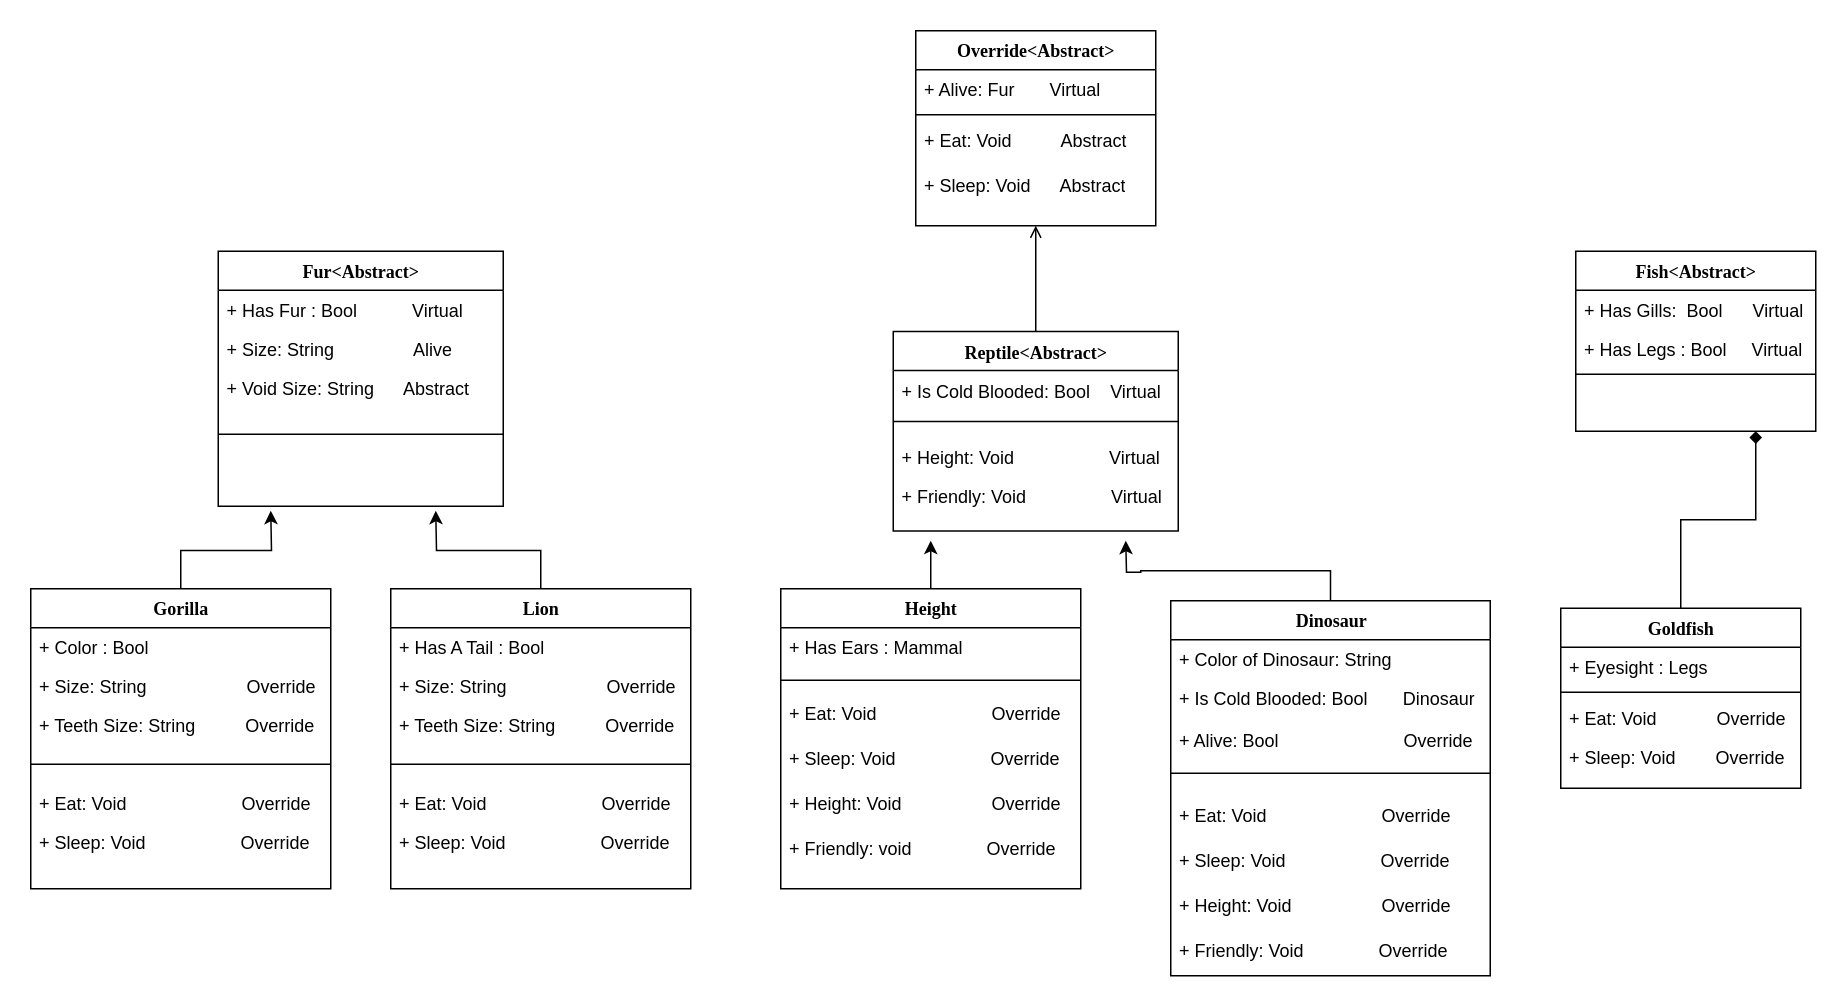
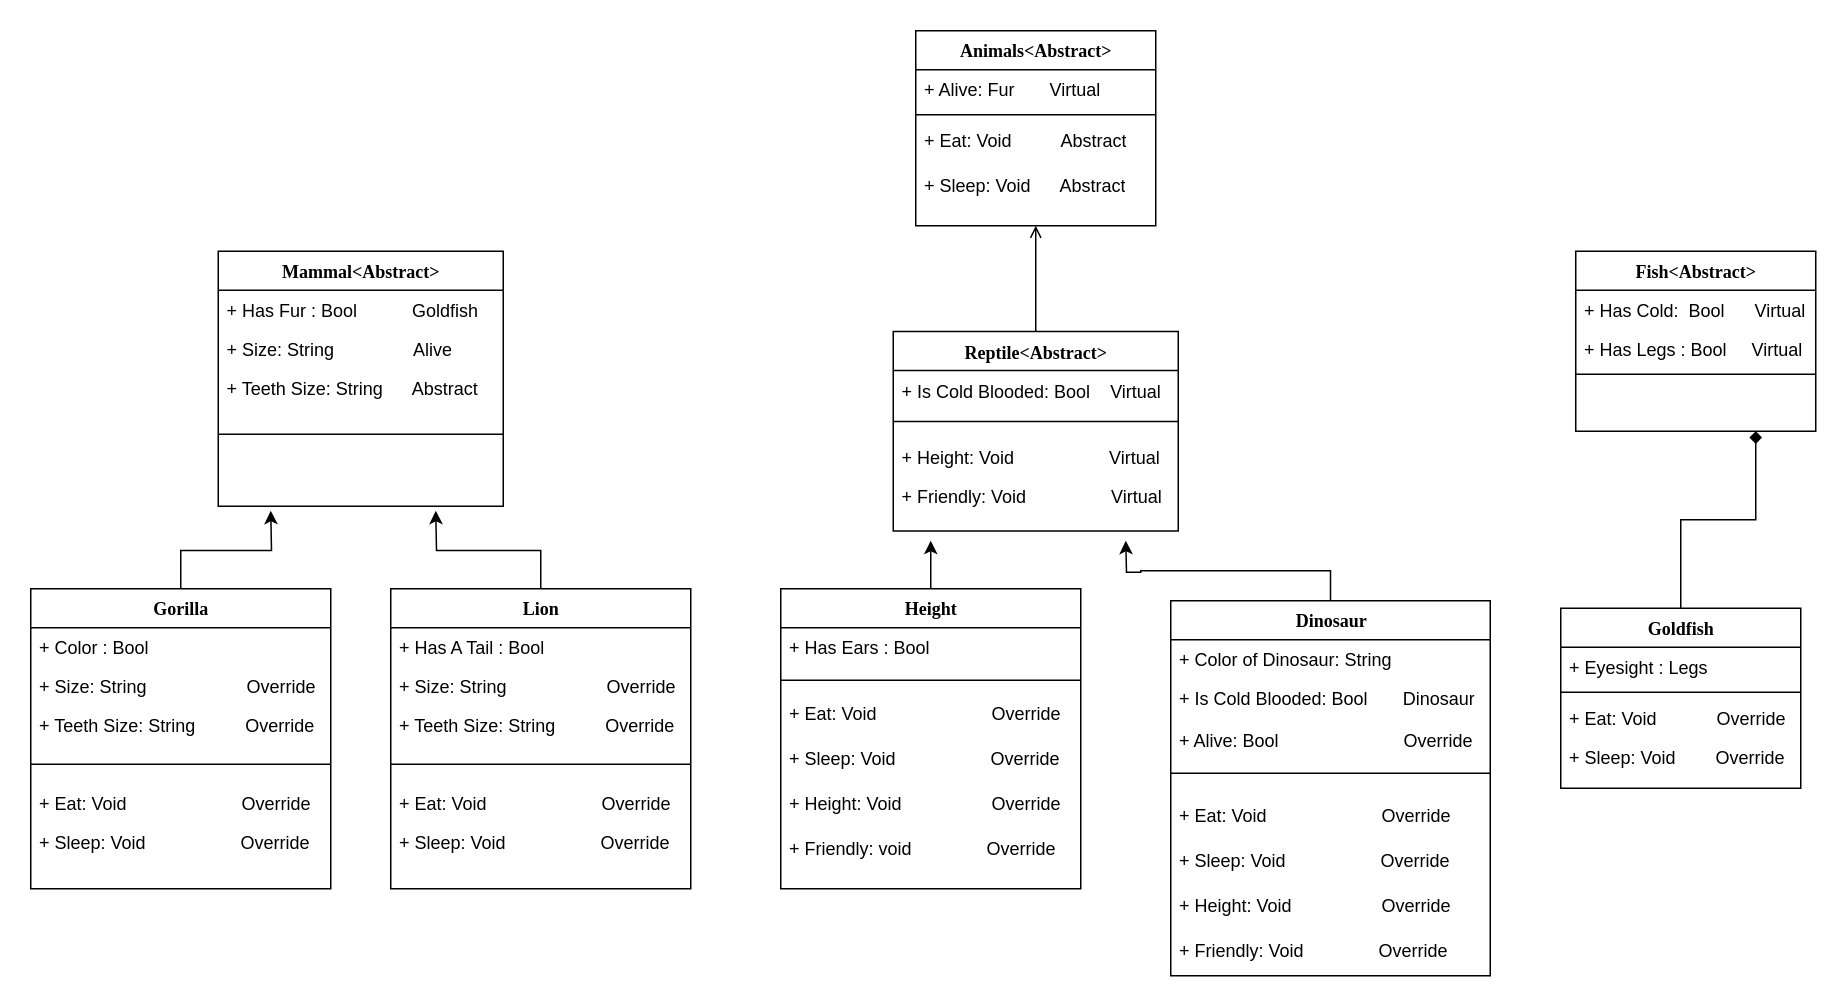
node "Override<Abstract>": label "Override<Abstract>" -> "Animals<Abstract>"
node "Fur<Abstract>": label "Fur<Abstract>" -> "Mammal<Abstract>"
node "+ Has Fur : Bool Virtual": label "+ Has Fur : Bool Virtual" -> "+ Has Fur : Bool Goldfish"
node "+ Has Gills: Bool Virtual": label "+ Has Gills: Bool Virtual" -> "+ Has Cold: Bool Virtual"
node "+ Void Size: String Abstract": label "+ Void Size: String Abstract" -> "+ Teeth Size: String Abstract"
node "+ Has Ears : Mammal": label "+ Has Ears : Mammal" -> "+ Has Ears : Bool"
